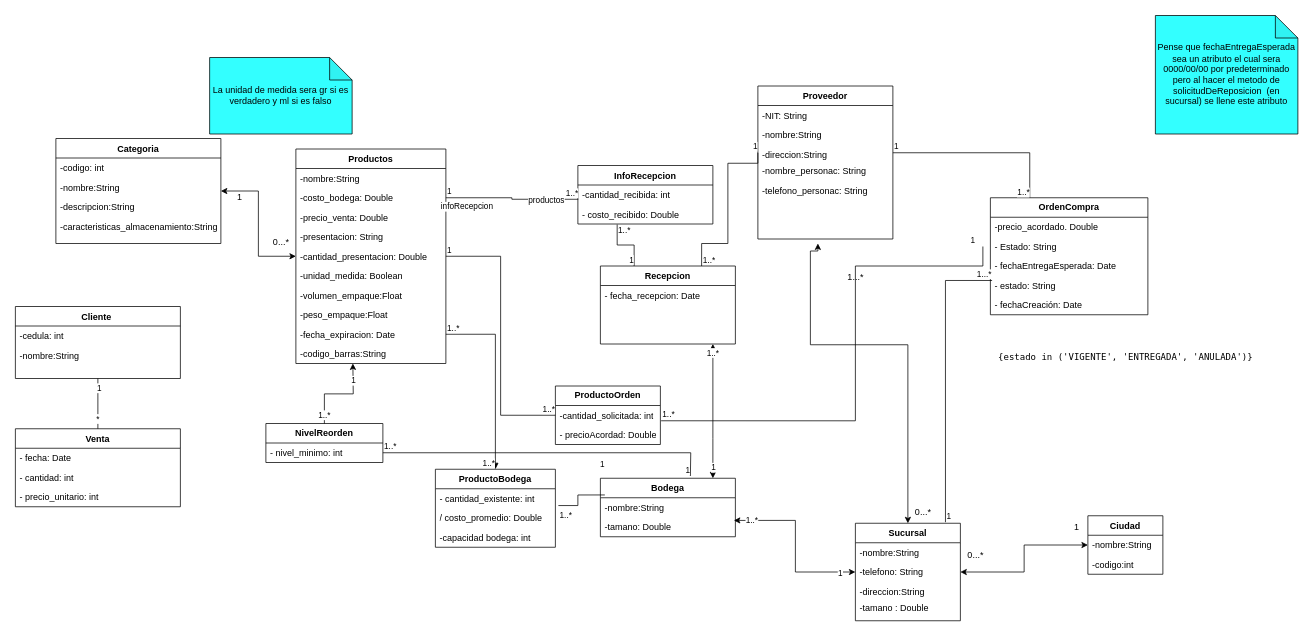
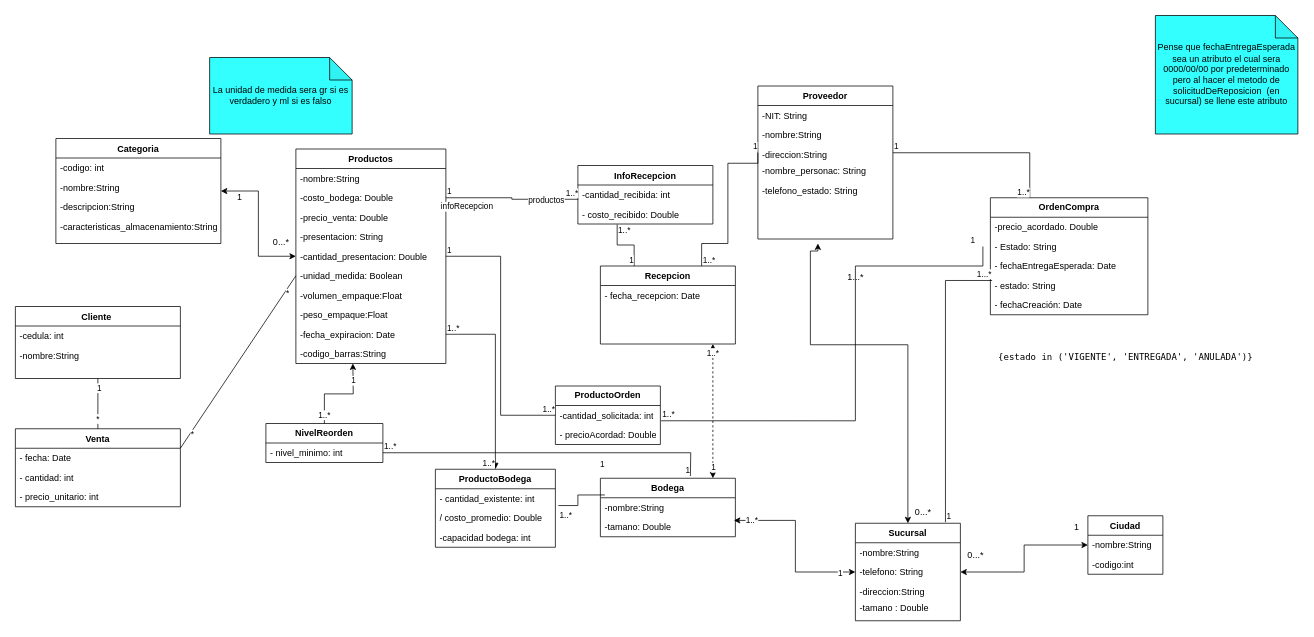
node "-telefono_personac: String": label "-telefono_personac: String" -> "-telefono_estado: String"
edge "-unidad_medida: Boolean" -- "Venta": added, labels "*", "*"
edge "Recepcion" -- "Bodega": style solid -> dashed
